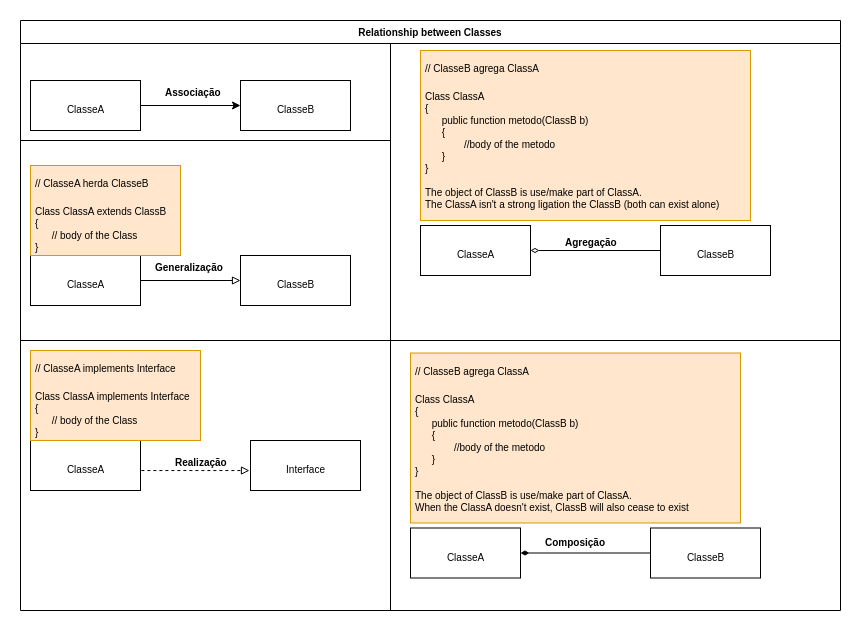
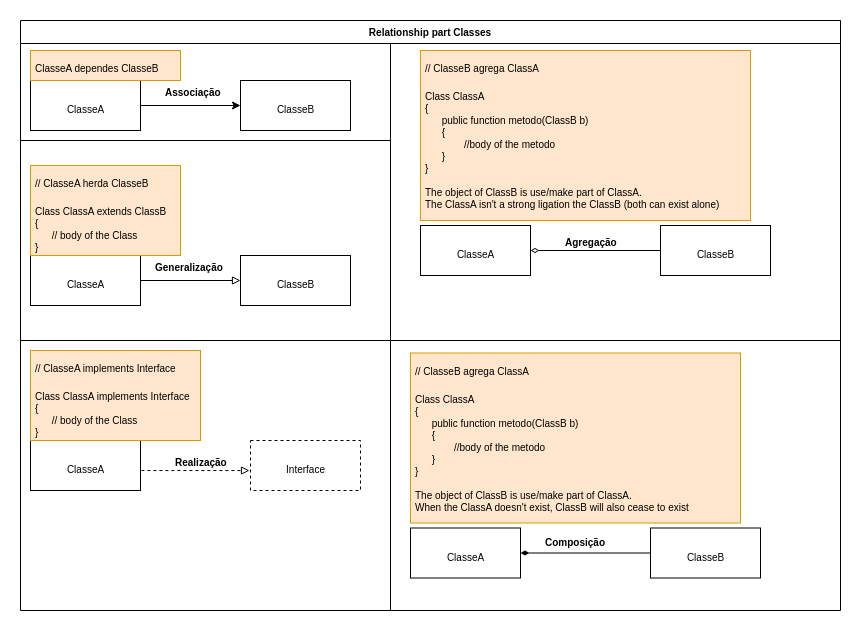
node "Relationship between Classes": label "Relationship between Classes" -> "Relationship part Classes"
node "ClasseA dependes ClasseB": added
node "Interface": style solid -> dashed
